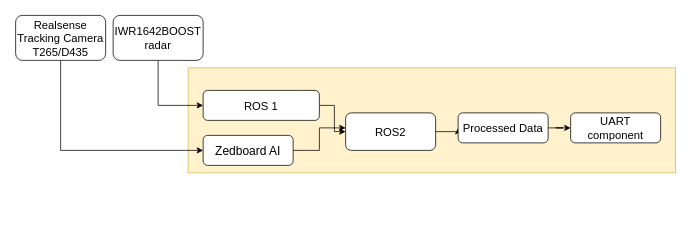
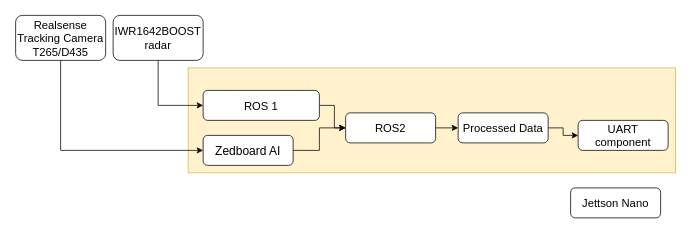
node "UART component": moved (615, 128) -> (623, 135)
node "ROS2": size 90x38 -> 90x30
node "Jettson Nano": added
